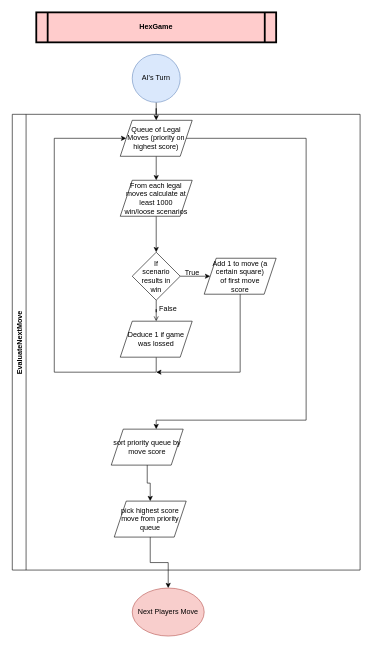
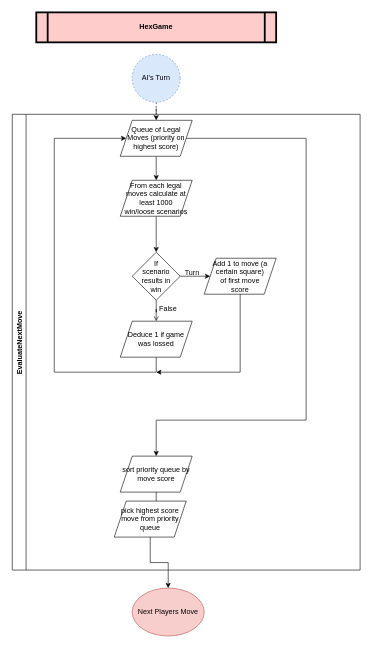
node "AI's Turn": style solid -> dashed
edge "AI's Turn" -> "Queue of Legal Moves (priority on highest score)": style solid -> dashed
node "True": label "True" -> "Turn"
node "sort priority queue by move score": moved (147, 447) -> (156, 474)
